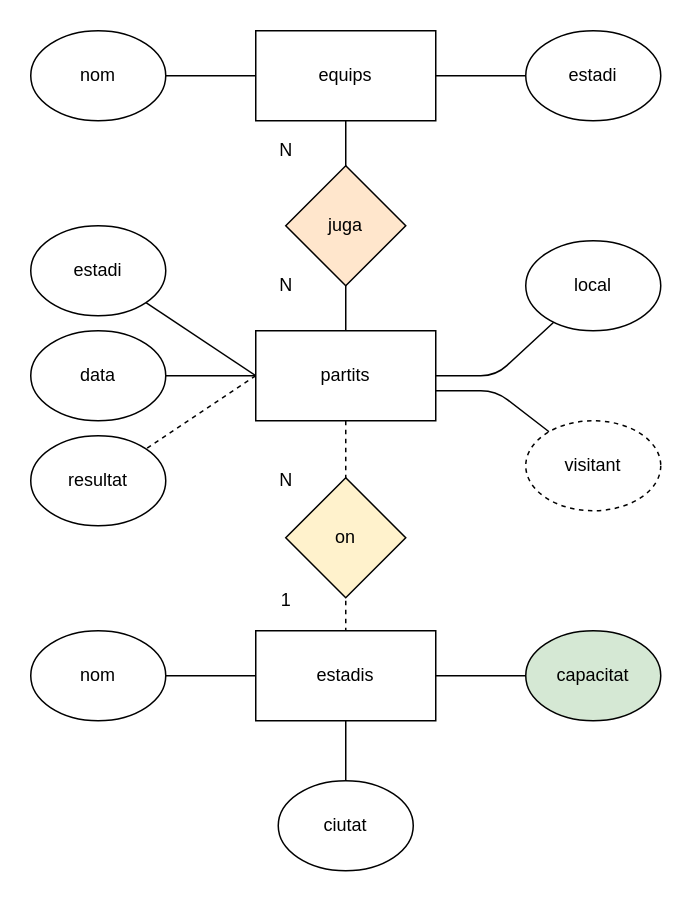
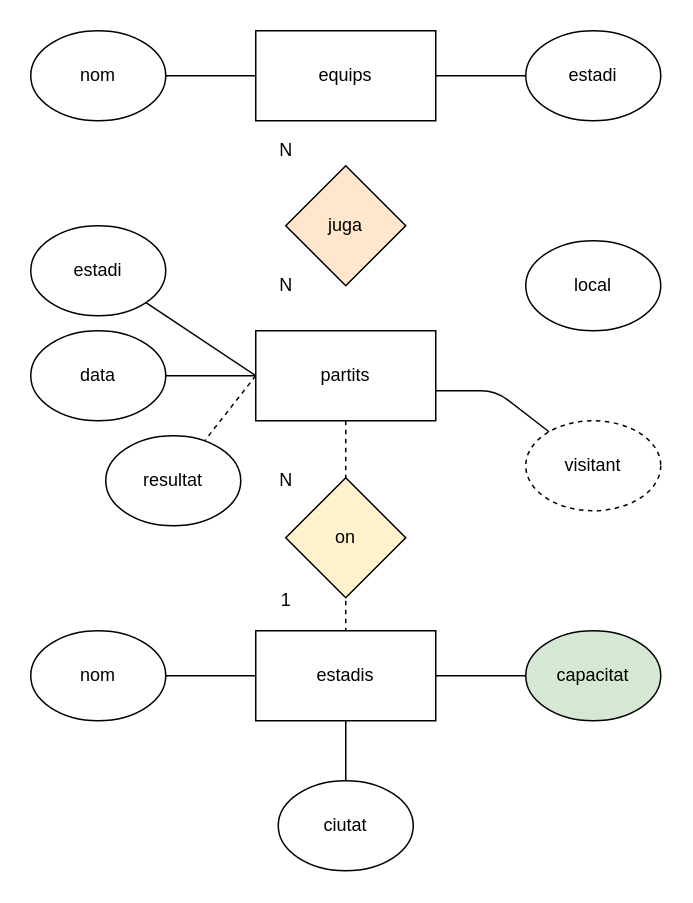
edge "equips" -- "partits": removed
edge "local" -- "partits": removed
node "resultat": moved (98, 481) -> (173, 481)
